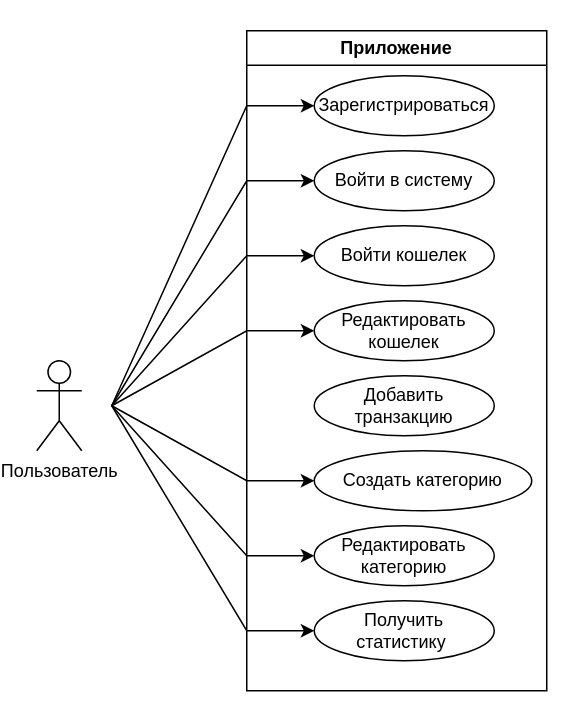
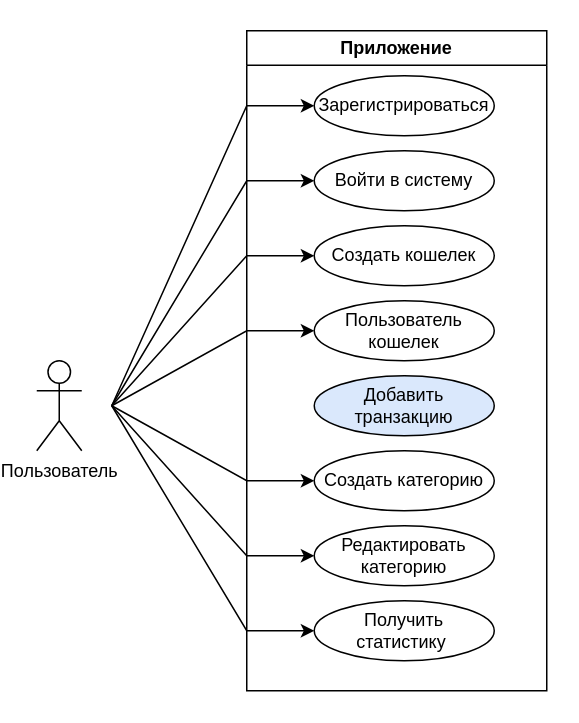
node "Войти кошелек": label "Войти кошелек" -> "Создать кошелек"
node "Редактировать кошелек": label "Редактировать кошелек" -> "Пользователь кошелек"
node "Добавить транзакцию": fillcolor #ffffff -> #dae8fc
node "Создать категорию": size 218x60 -> 180x60
